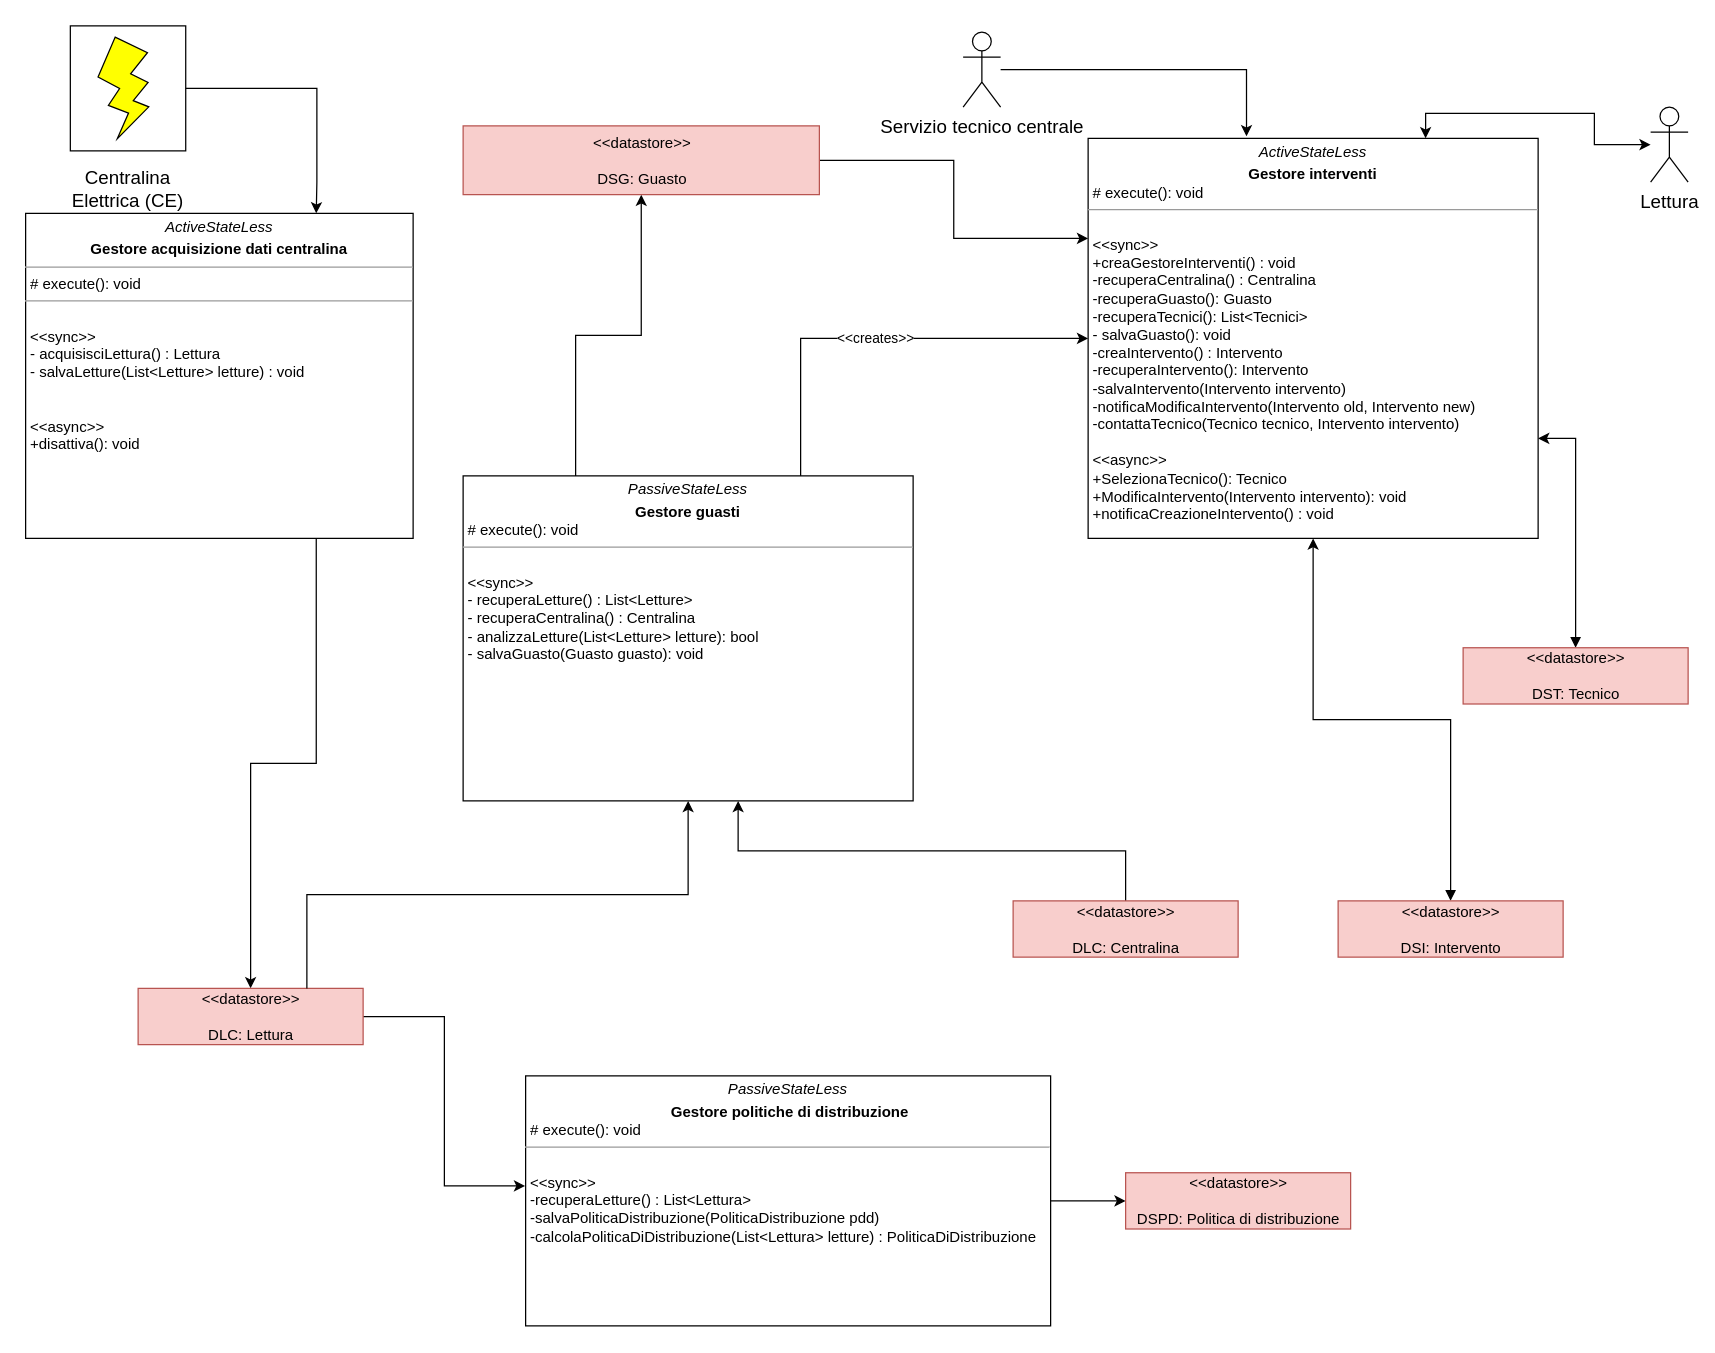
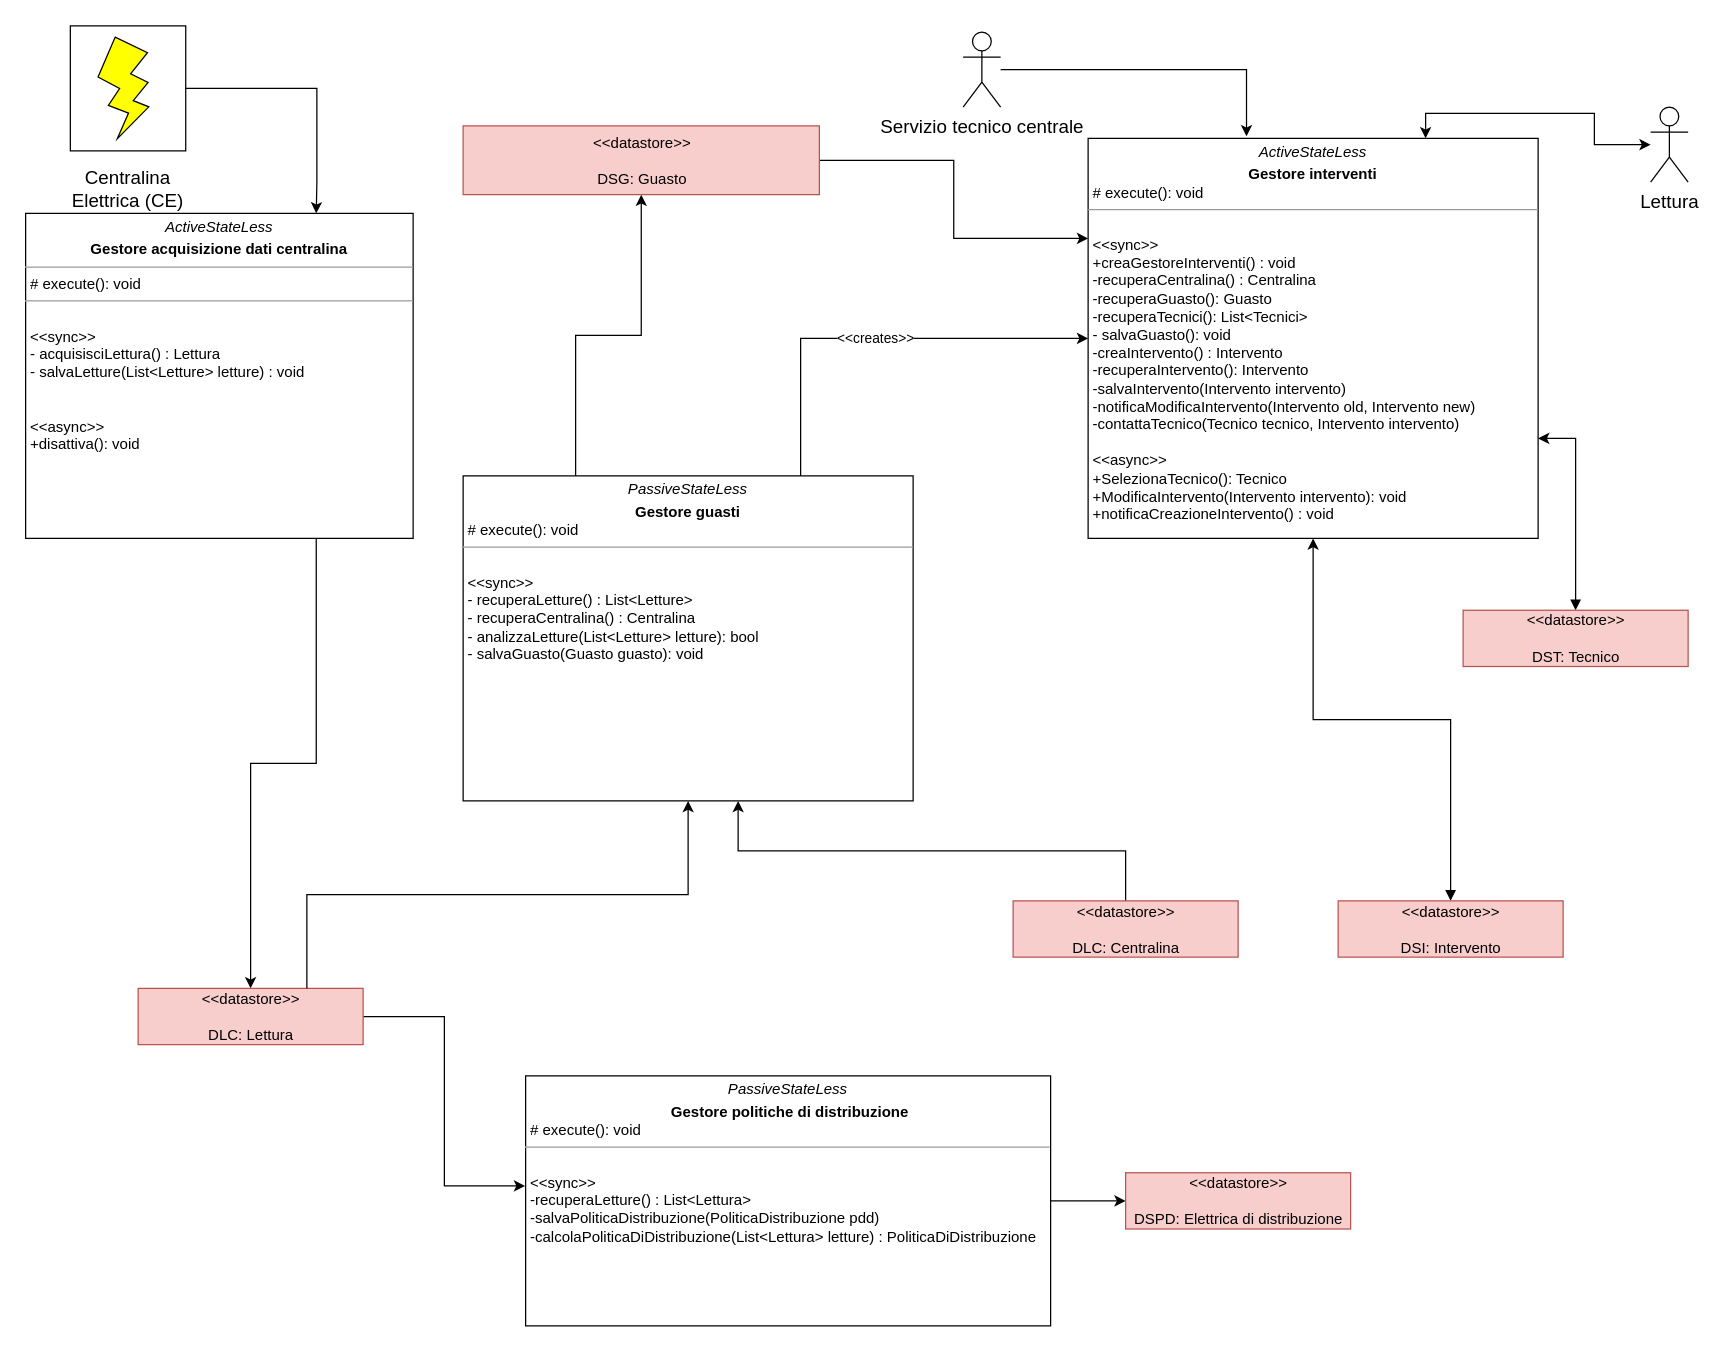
node "<<datastore>> DST: Tecnico": moved (1576, 676) -> (1576, 638)
node "<<datastore>> DSPD: Politica di distribuzione": label "<<datastore>> DSPD: Politica di distribuzione" -> "<<datastore>> DSPD: Elettrica di distribuzione"
